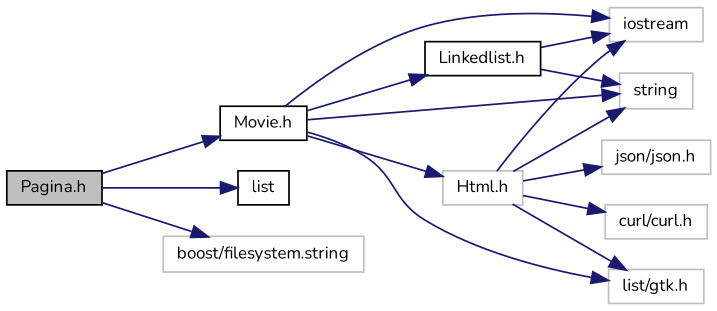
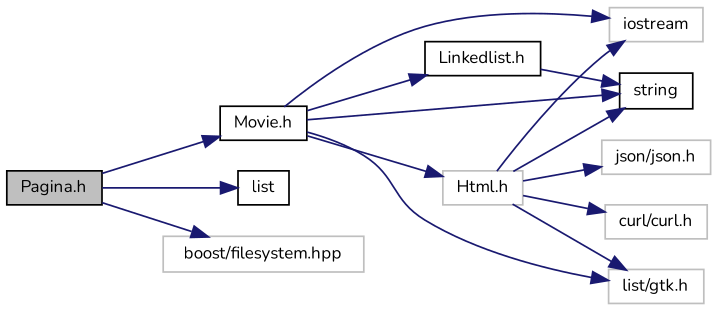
edge "Linkedlist.h" -> "iostream": removed
node "string": color grey75 -> black
node "boost/filesystem.string": label "boost/filesystem.string" -> "boost/filesystem.hpp"
